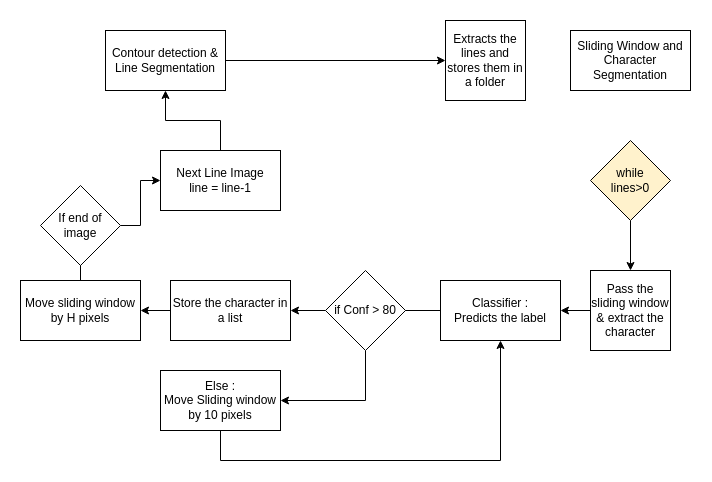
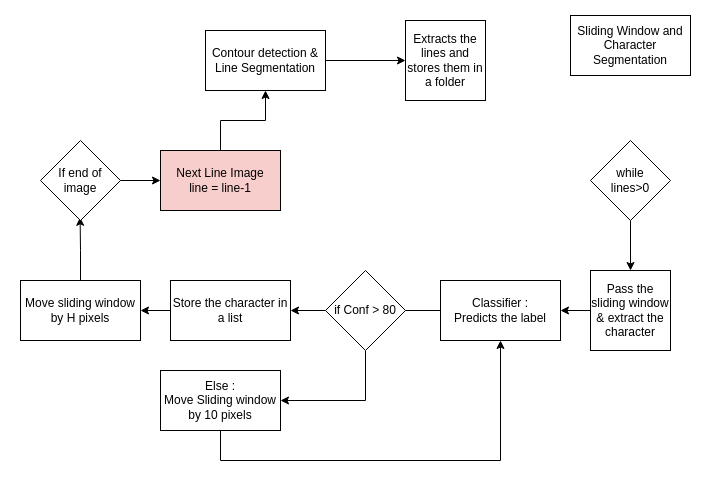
node "Contour detection & Line Segmentation": moved (166, 61) -> (266, 61)
node "Extracts the lines and stores them in a folder": moved (486, 61) -> (446, 61)
node "Sliding Window and Character Segmentation": moved (631, 61) -> (631, 46)
node "Next Line Image line = line-1": fillcolor #ffffff -> #f8cecc
node "while lines>0": fillcolor #fff2cc -> #ffffff
node "If end of image": moved (81, 226) -> (81, 181)
